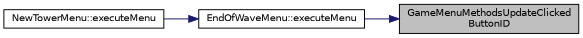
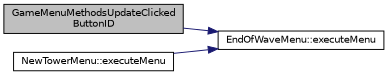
edge "EndOfWaveMenu::executeMenu" -> "GameMenuMethodsUpdateClicked ButtonID": reversed
